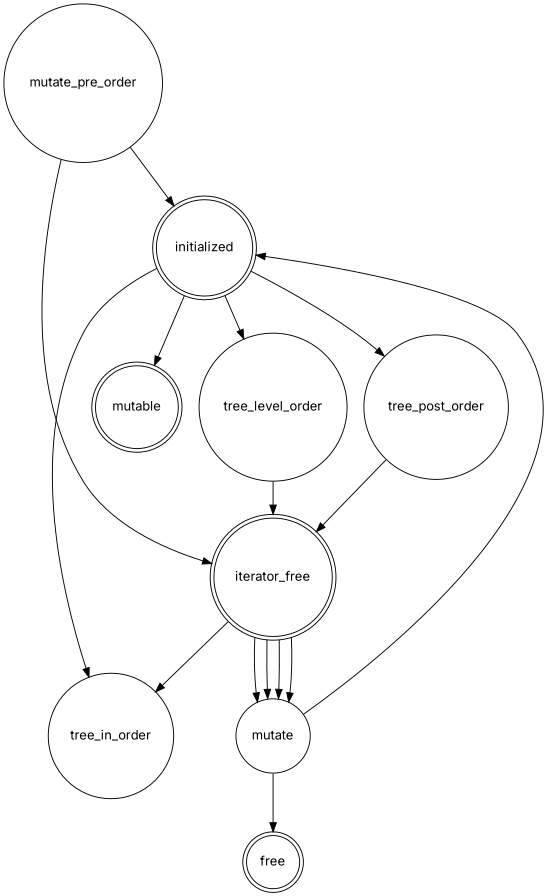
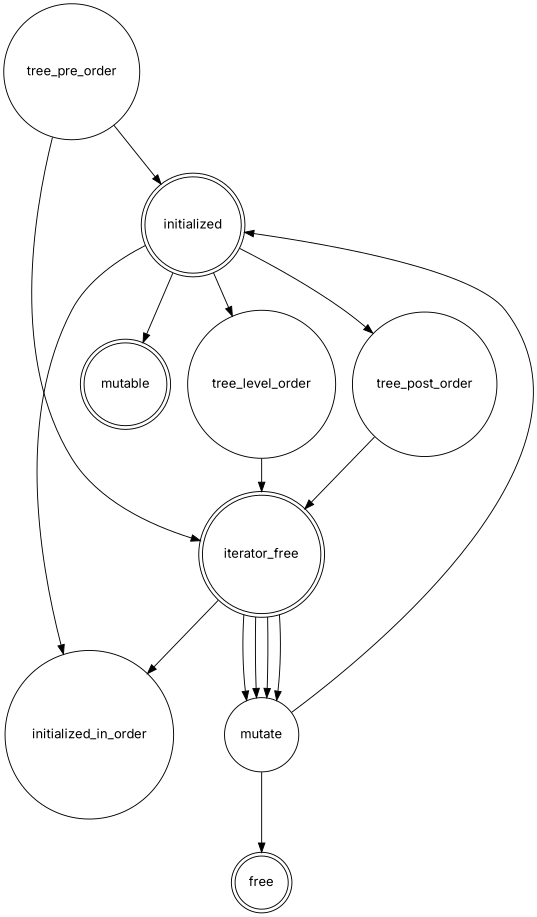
node "mutate_pre_order": label "mutate_pre_order" -> "tree_pre_order"
node "tree_in_order": label "tree_in_order" -> "initialized_in_order"
